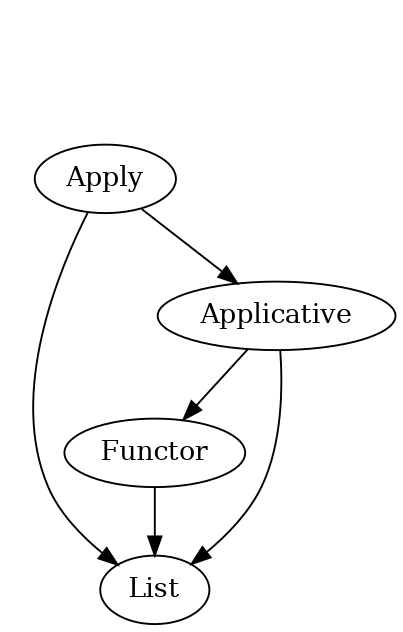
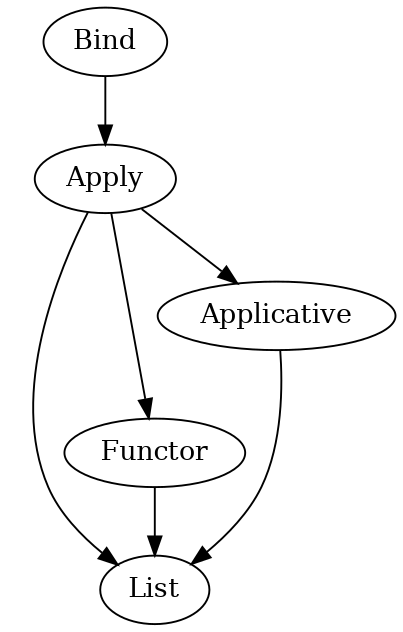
node "Bind": added
edge "Applicative" -> "Functor": now "Apply" -> "Functor"
